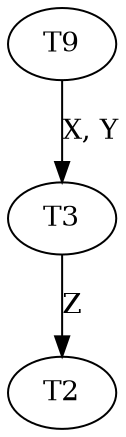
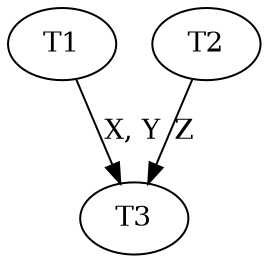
node "T9": label "T9" -> "T1"
edge "T3" -> "T2": reversed
